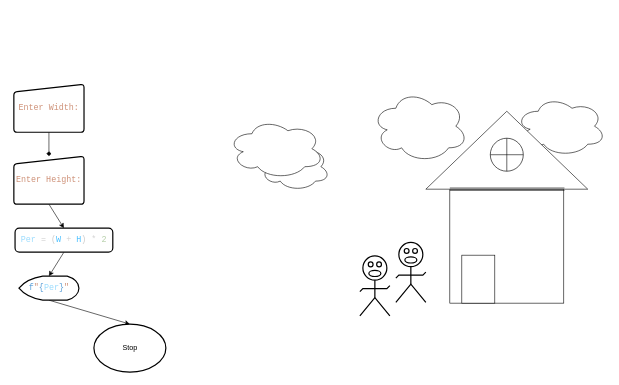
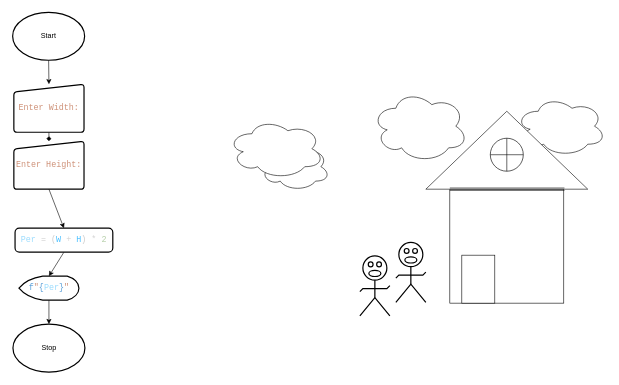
node "Start": added
edge "Start" -> "Enter Width:": added
node "Enter Height:": moved (49, 180) -> (49, 165)
node "Stop": moved (130, 348) -> (49, 348)
